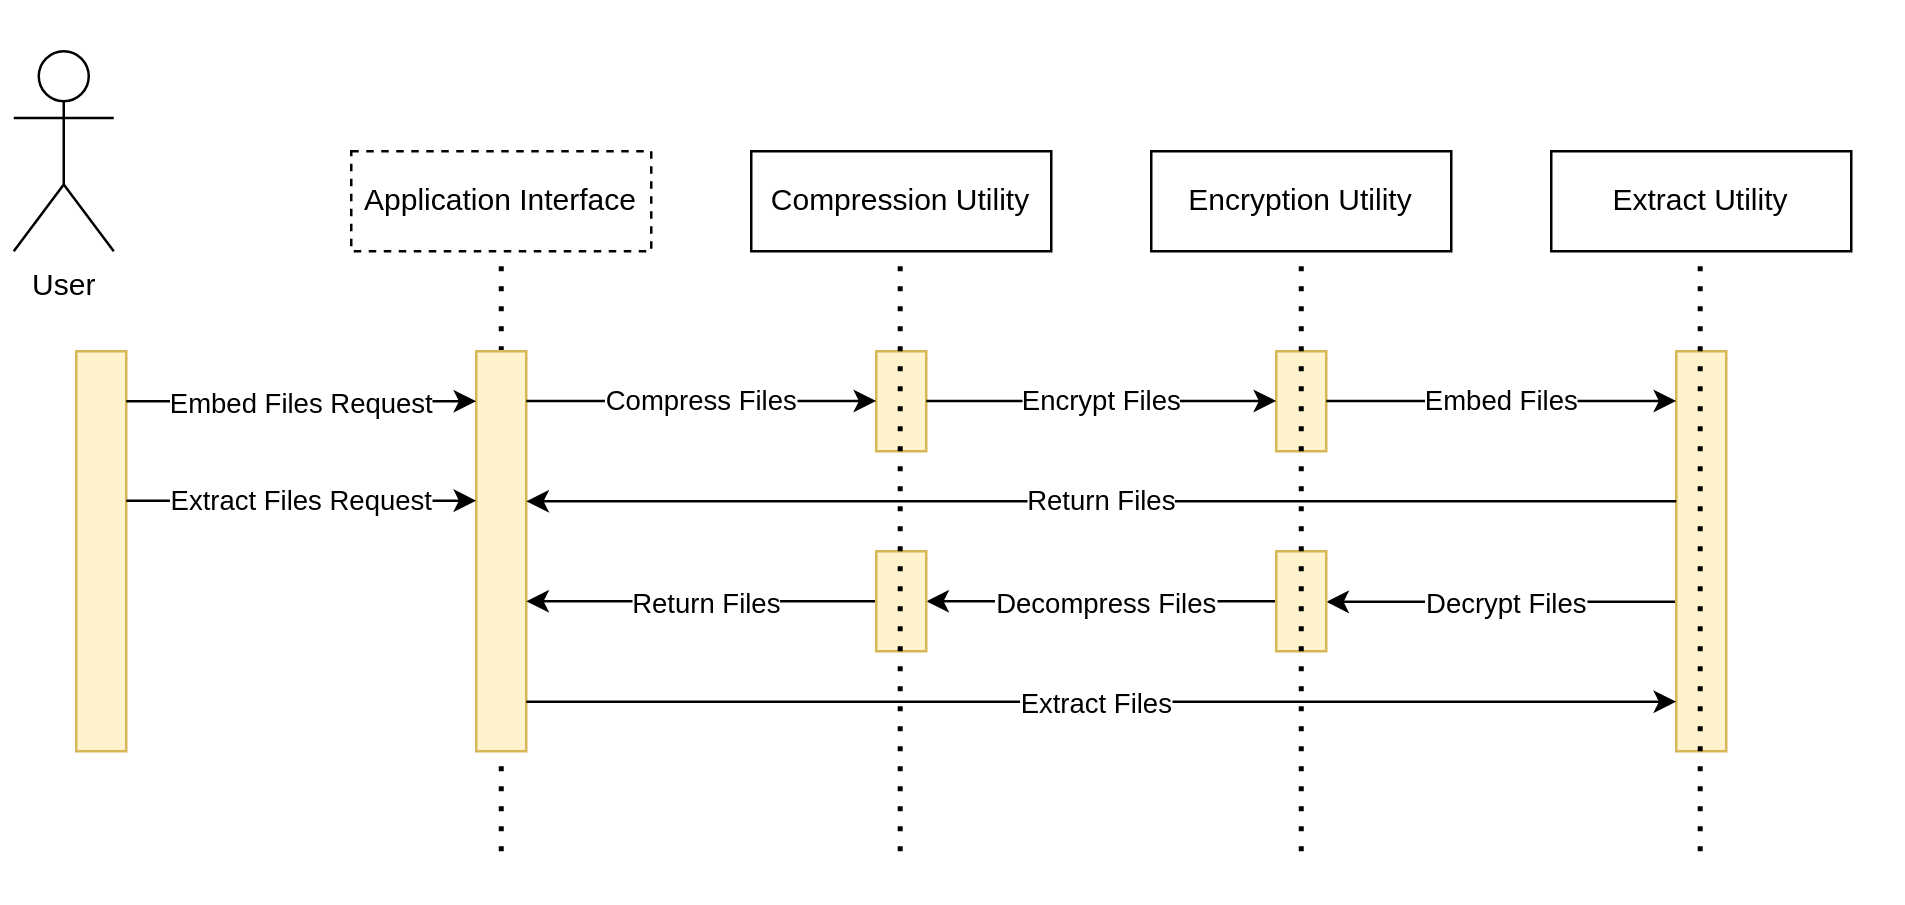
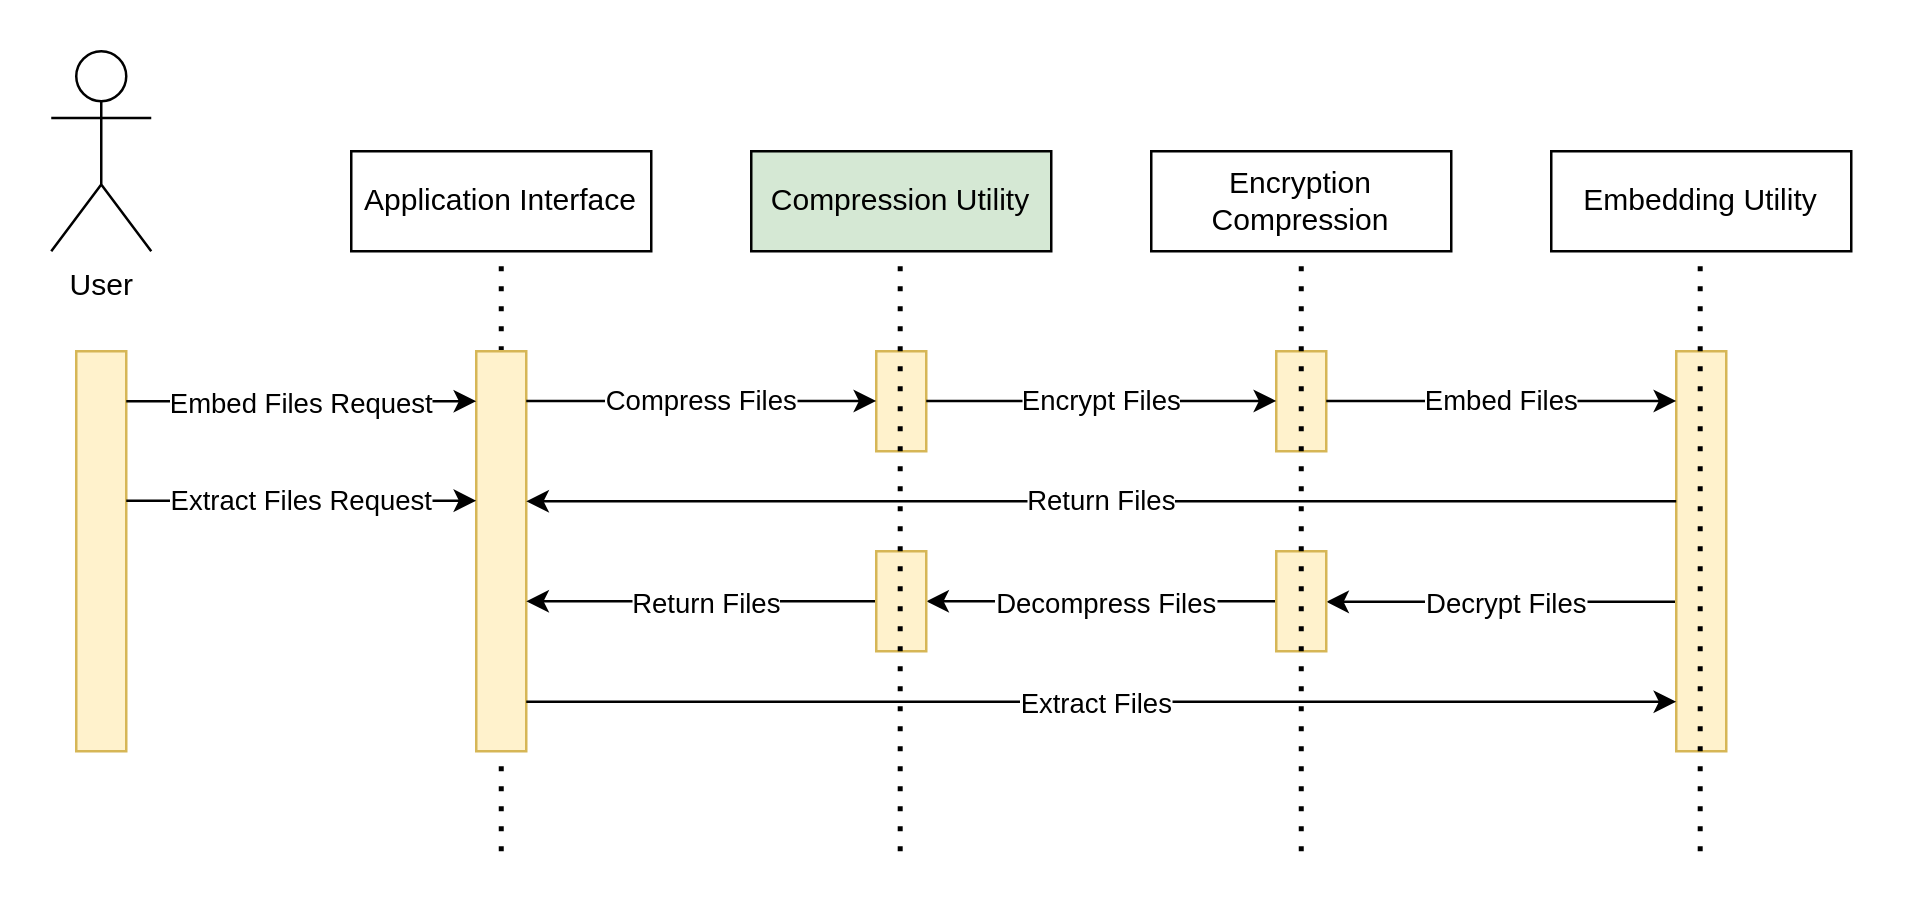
node "User": moved (64, 151) -> (101, 151)
node "Application Interface": style dashed -> solid
node "Compression Utility": fillcolor #ffffff -> #d5e8d4
node "Encryption Utility": label "Encryption Utility" -> "Encryption Compression"
node "Extract Utility": label "Extract Utility" -> "Embedding Utility"
